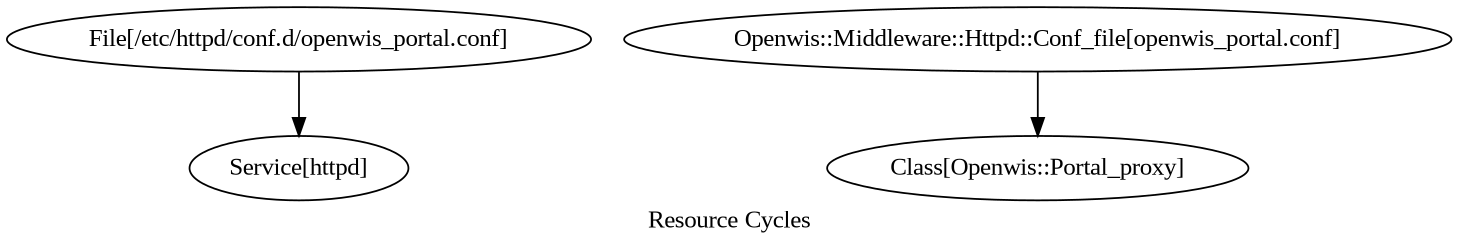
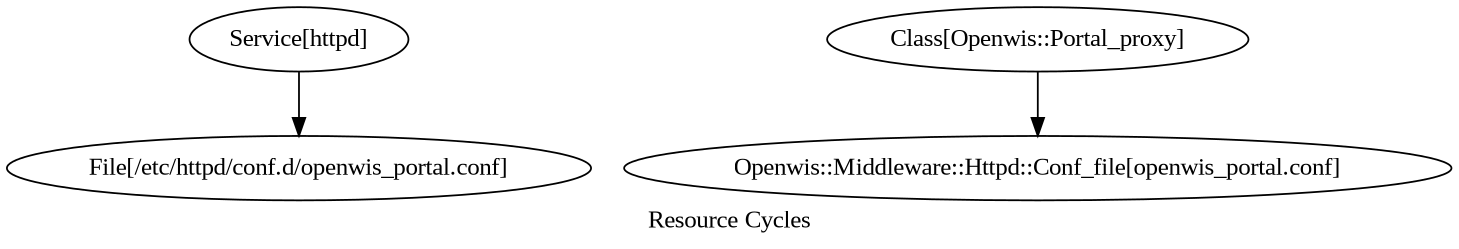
edge "File[/etc/httpd/conf.d/openwis_portal.conf]" -> "Service[httpd]": reversed
edge "Openwis::Middleware::Httpd::Conf_file[openwis_portal.conf]" -> "Class[Openwis::Portal_proxy]": reversed
